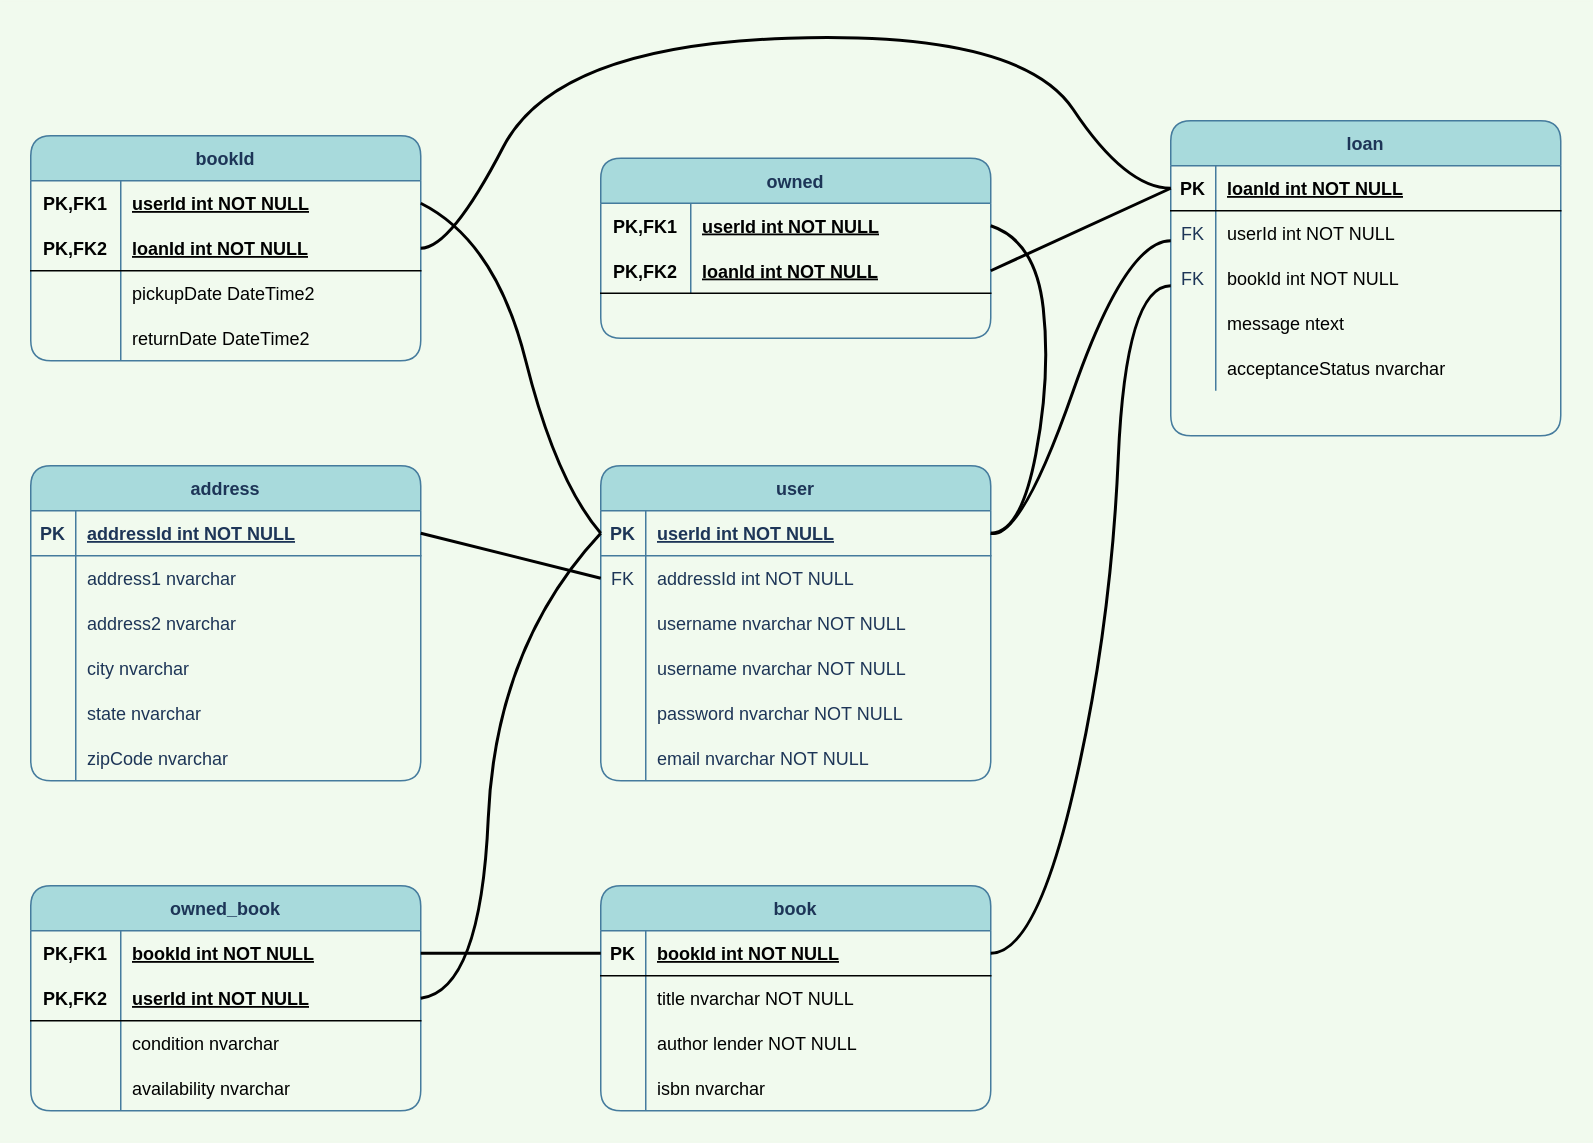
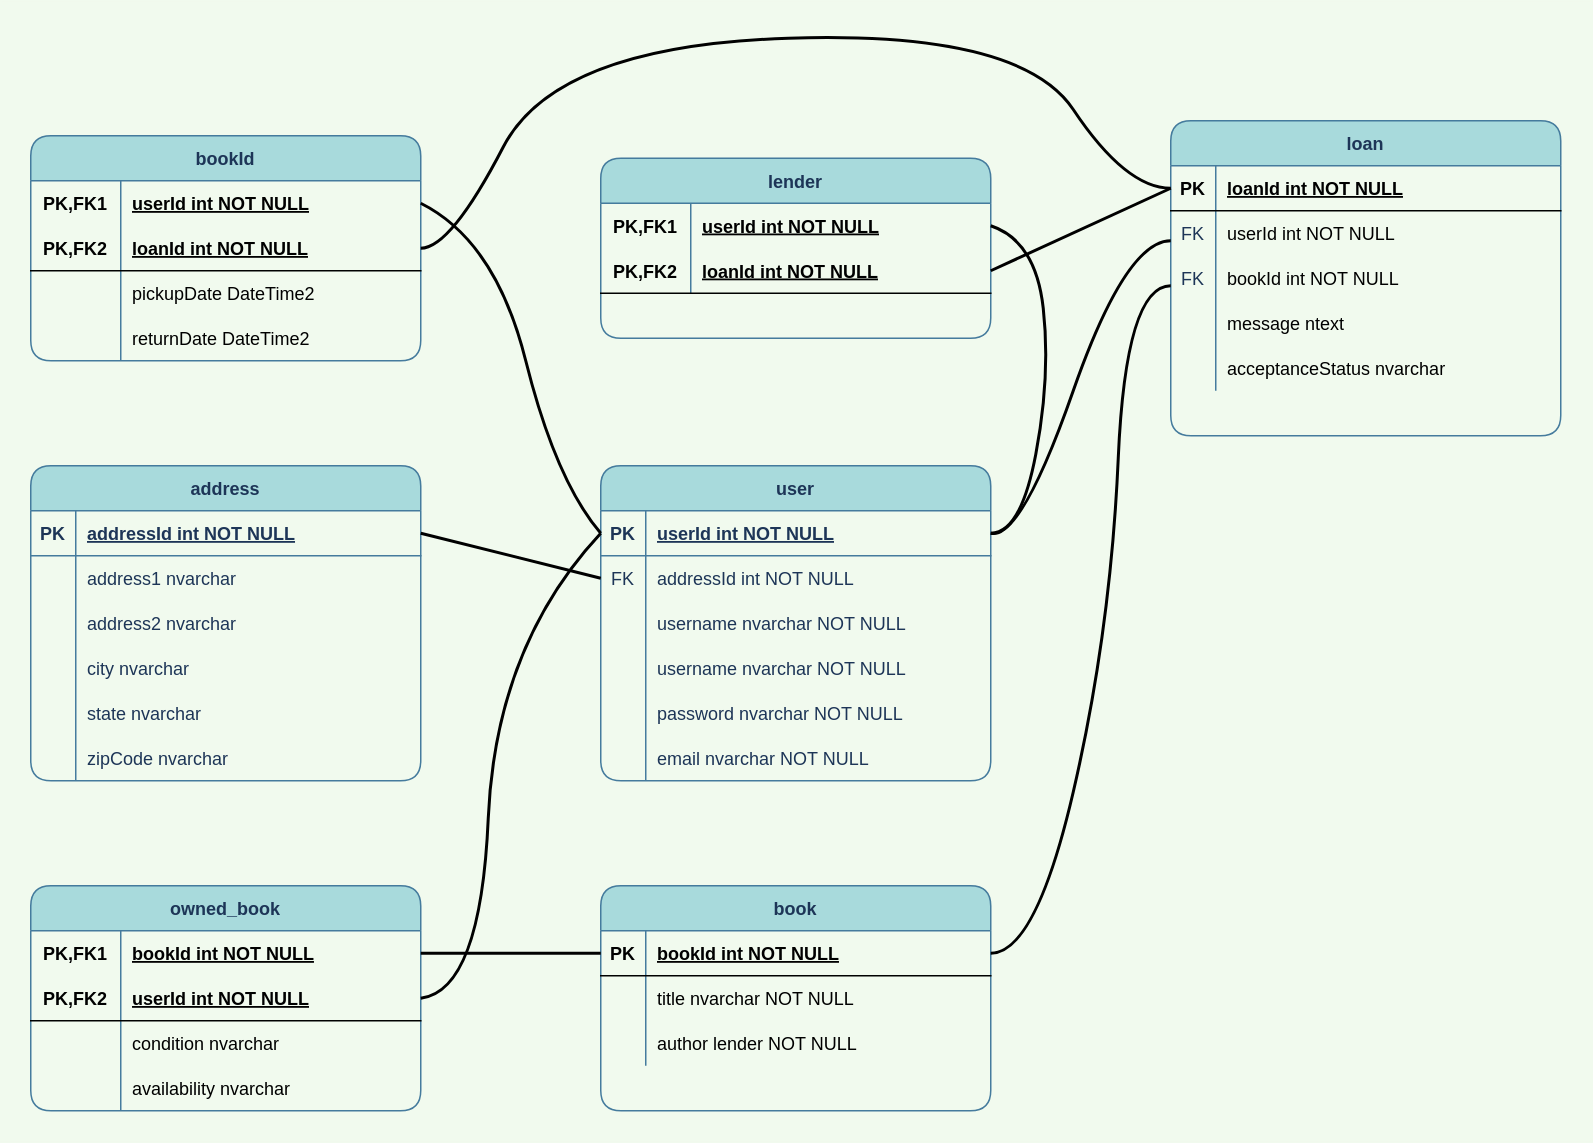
node "owned": label "owned" -> "lender"
node "isbn nvarchar": removed
